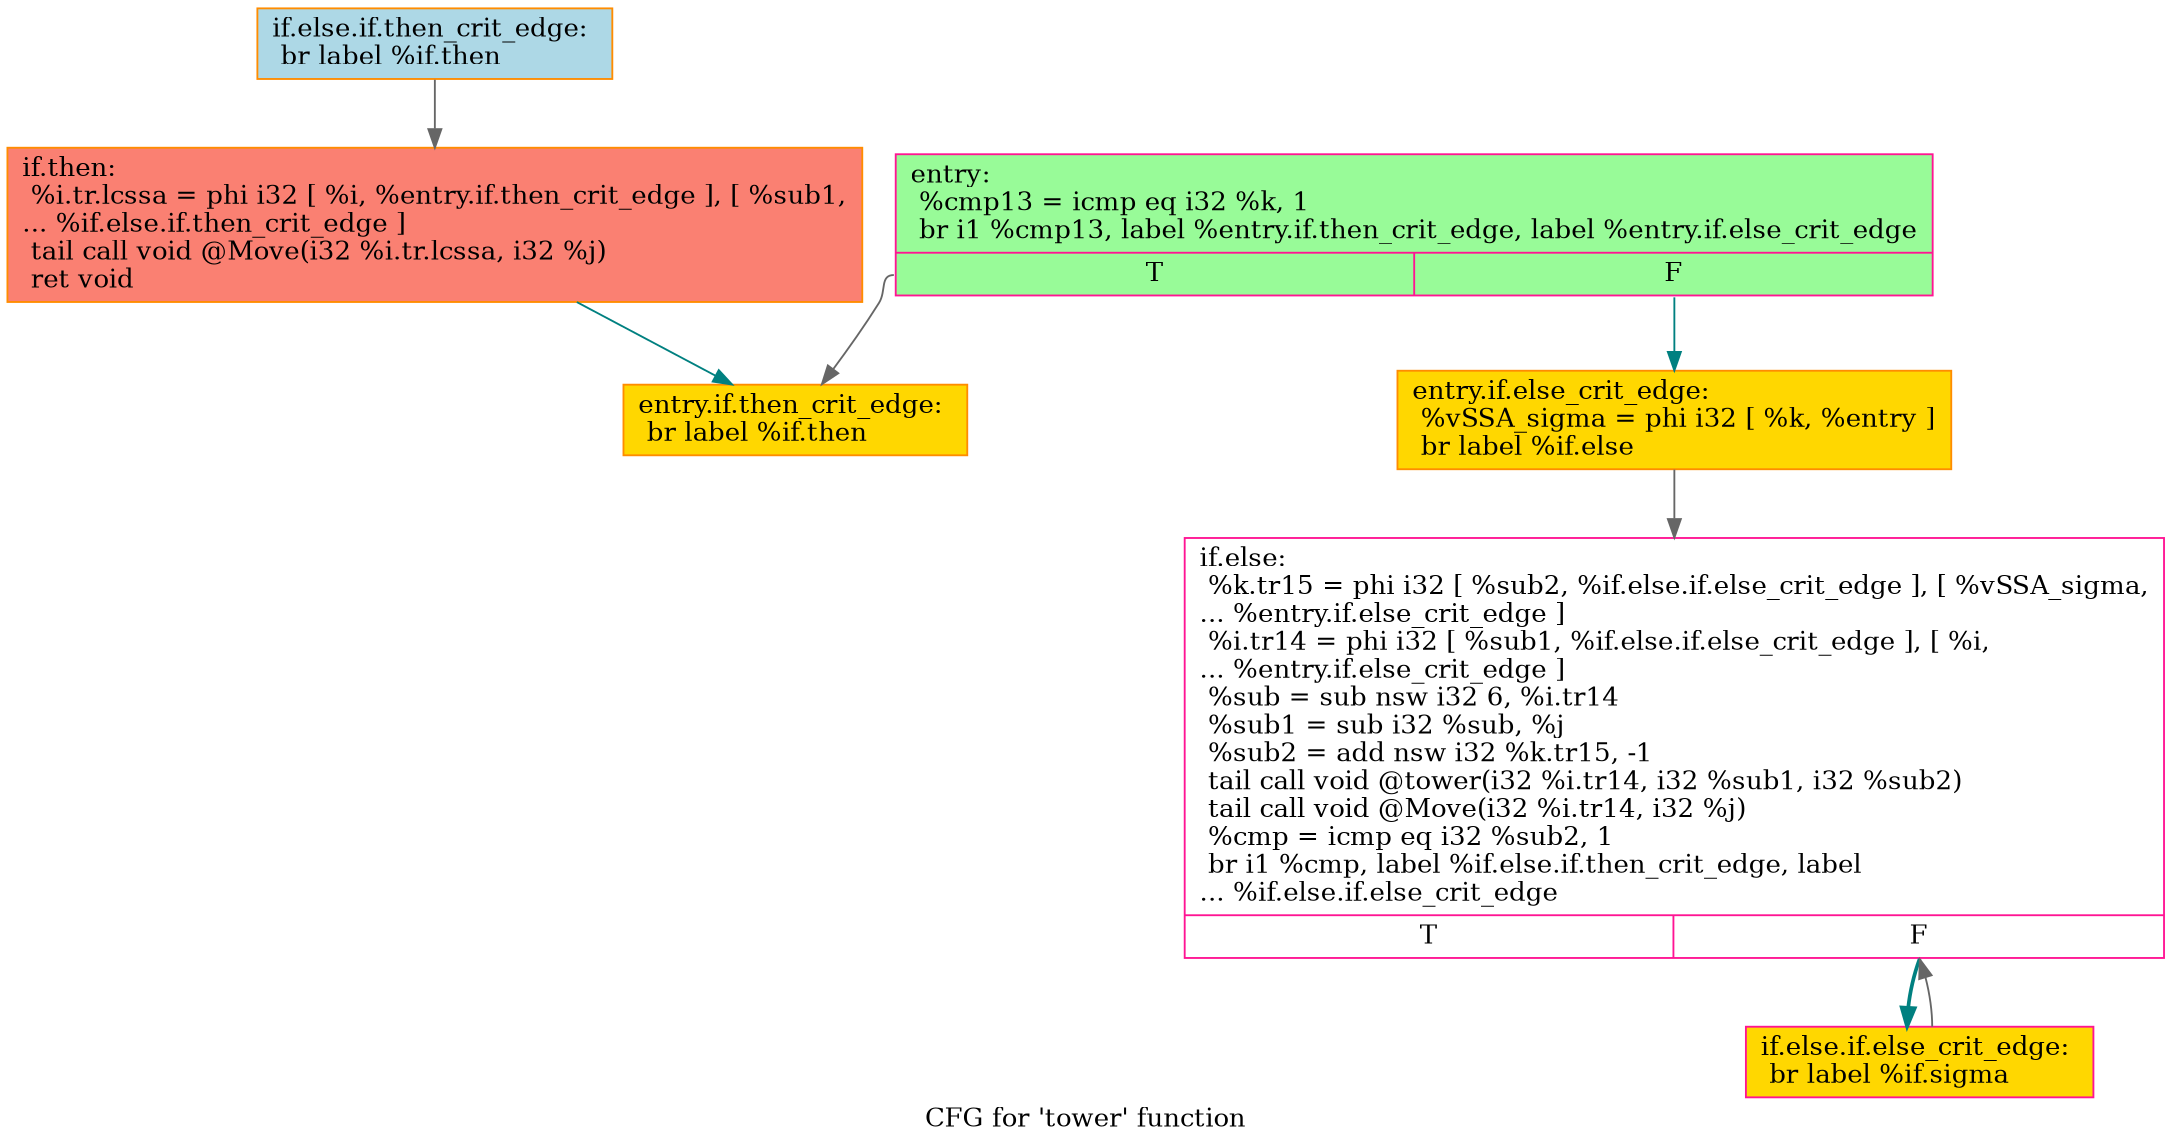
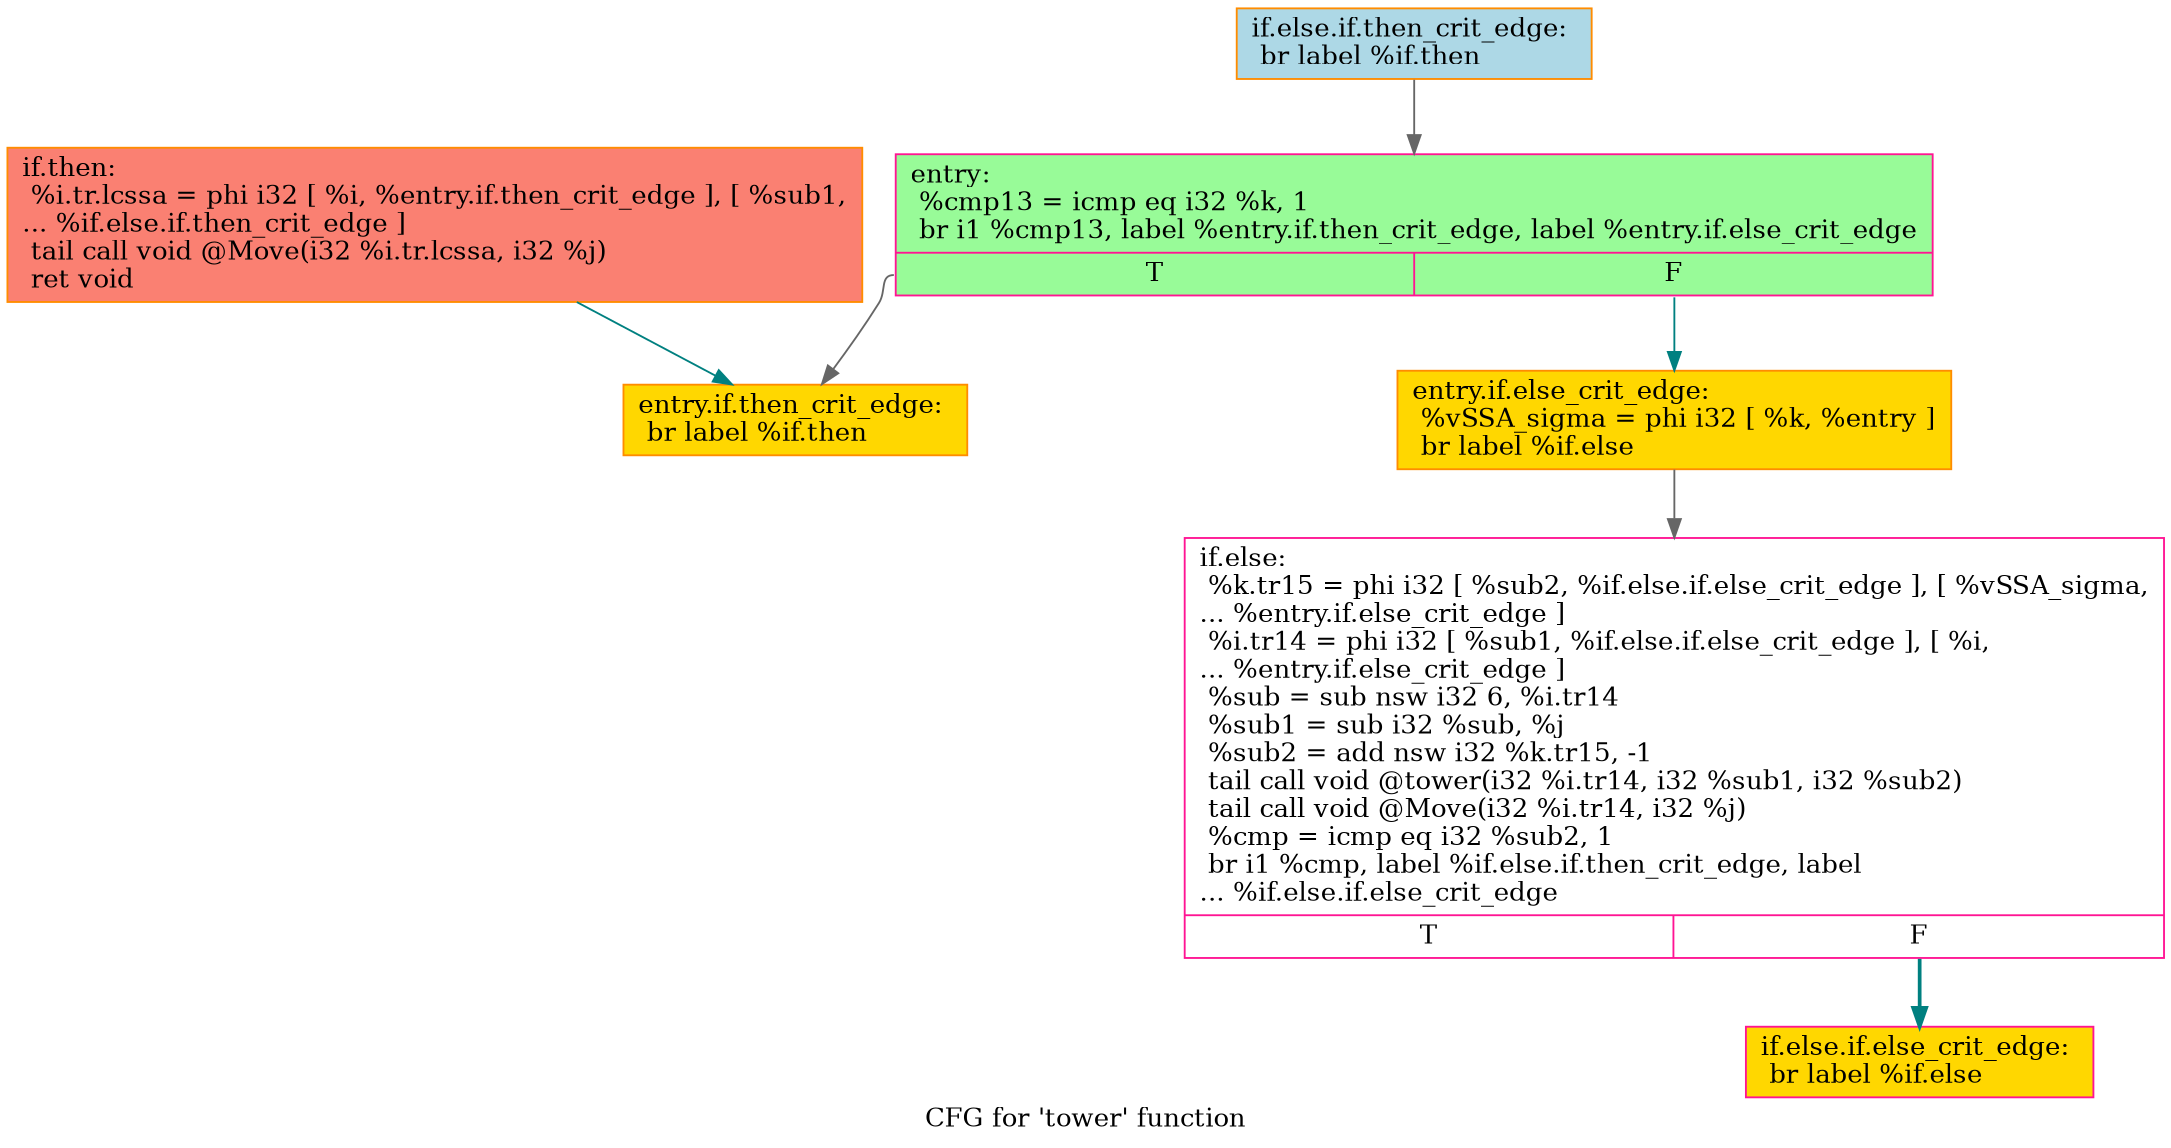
edge "if.else.if.then_crit_edge:" -> "if.then:": now "if.else.if.then_crit_edge:" -> "entry:"
edge "if.else.if.else_crit_edge:" -> "if.else:": removed
node "if.else.if.else_crit_edge:": text "br label %if.sigma" -> "br label %if.else"
